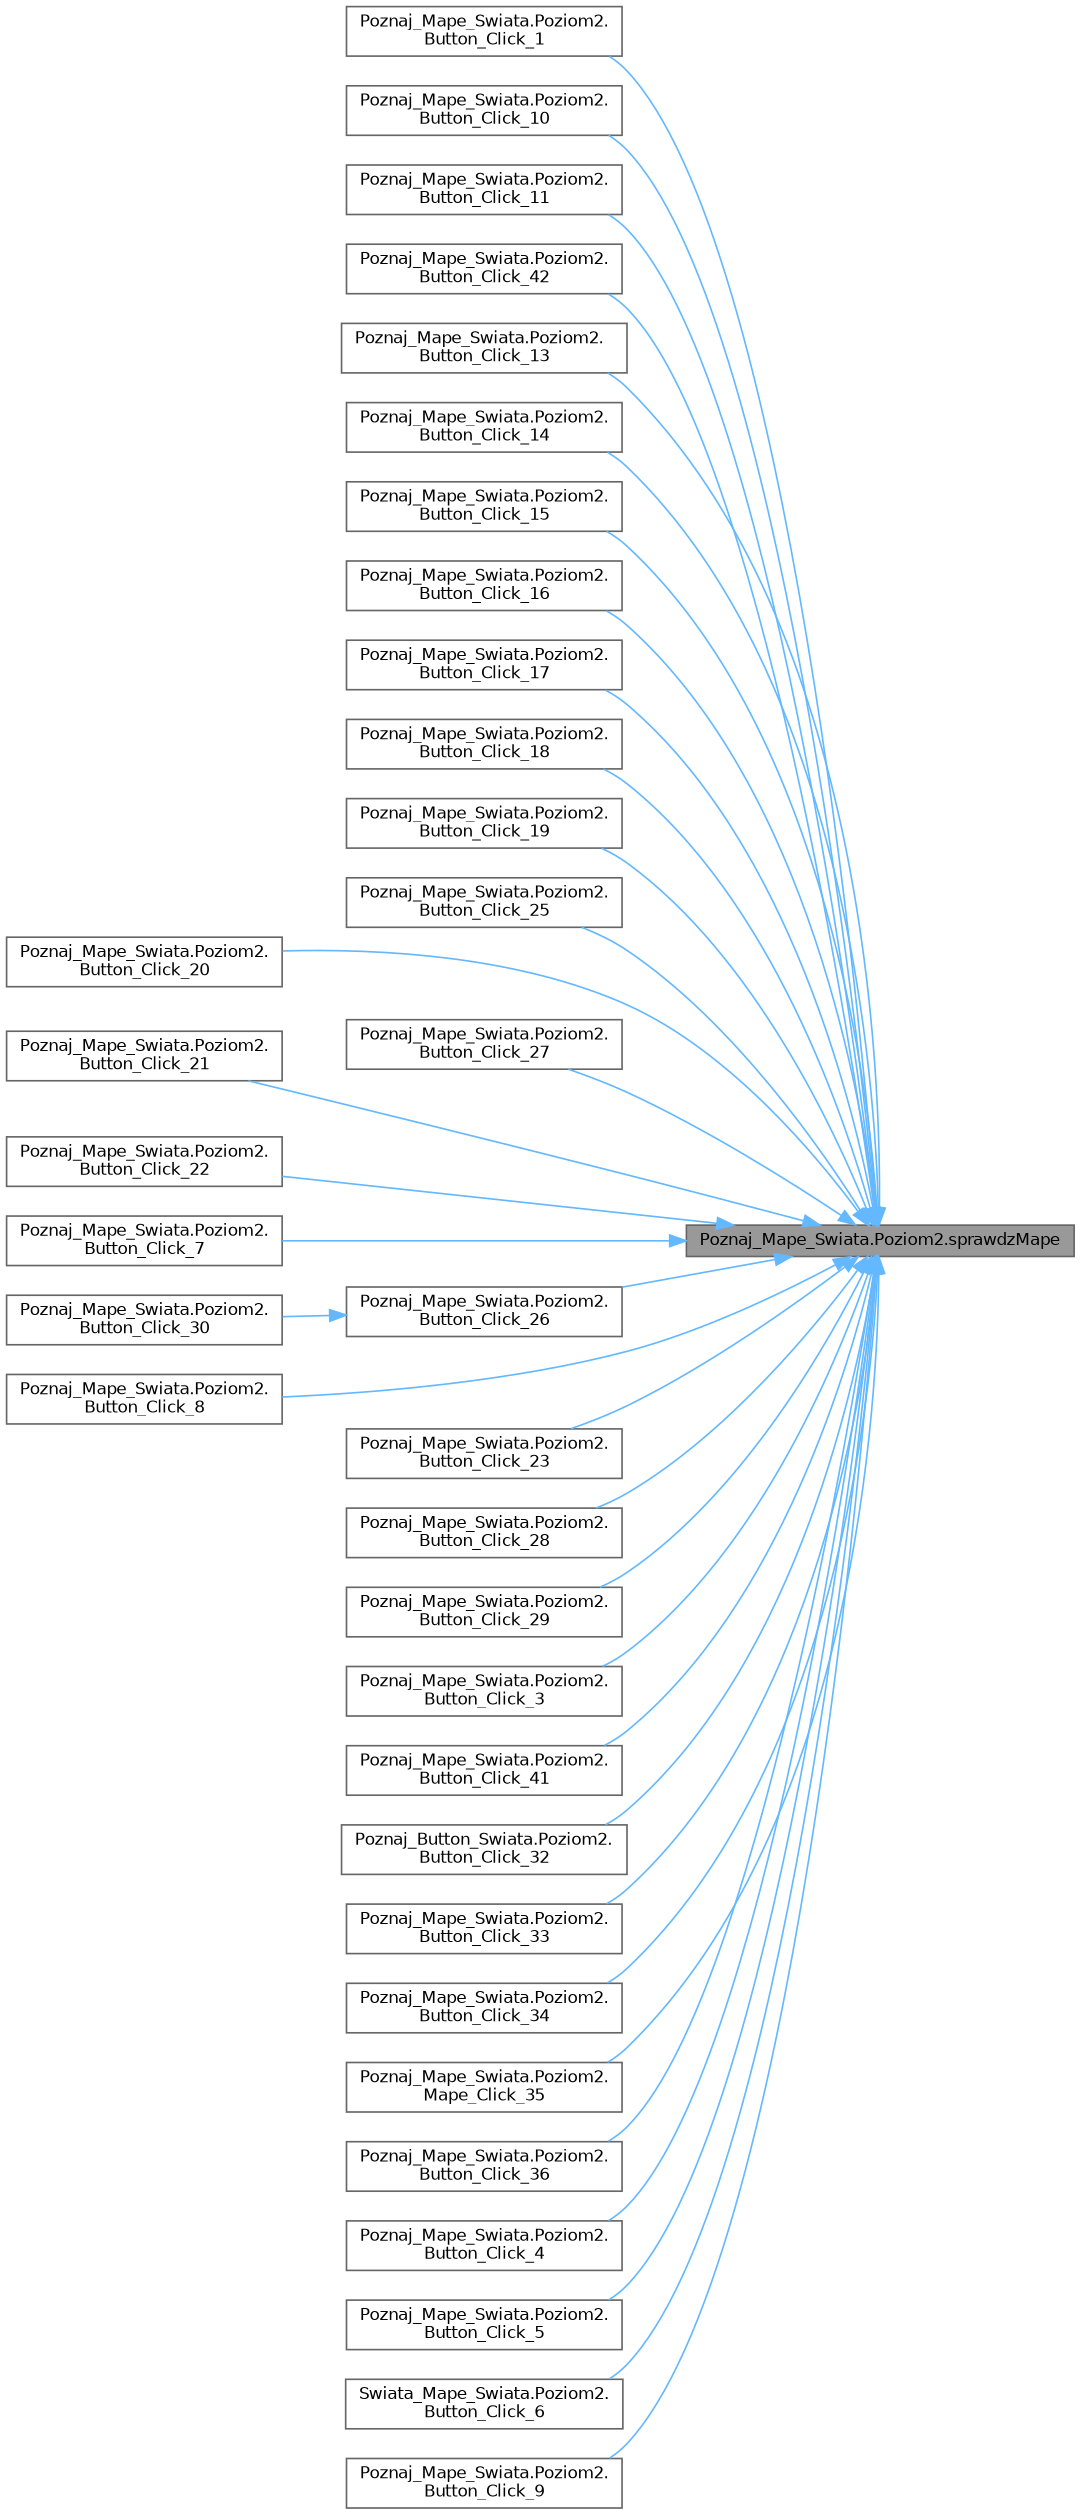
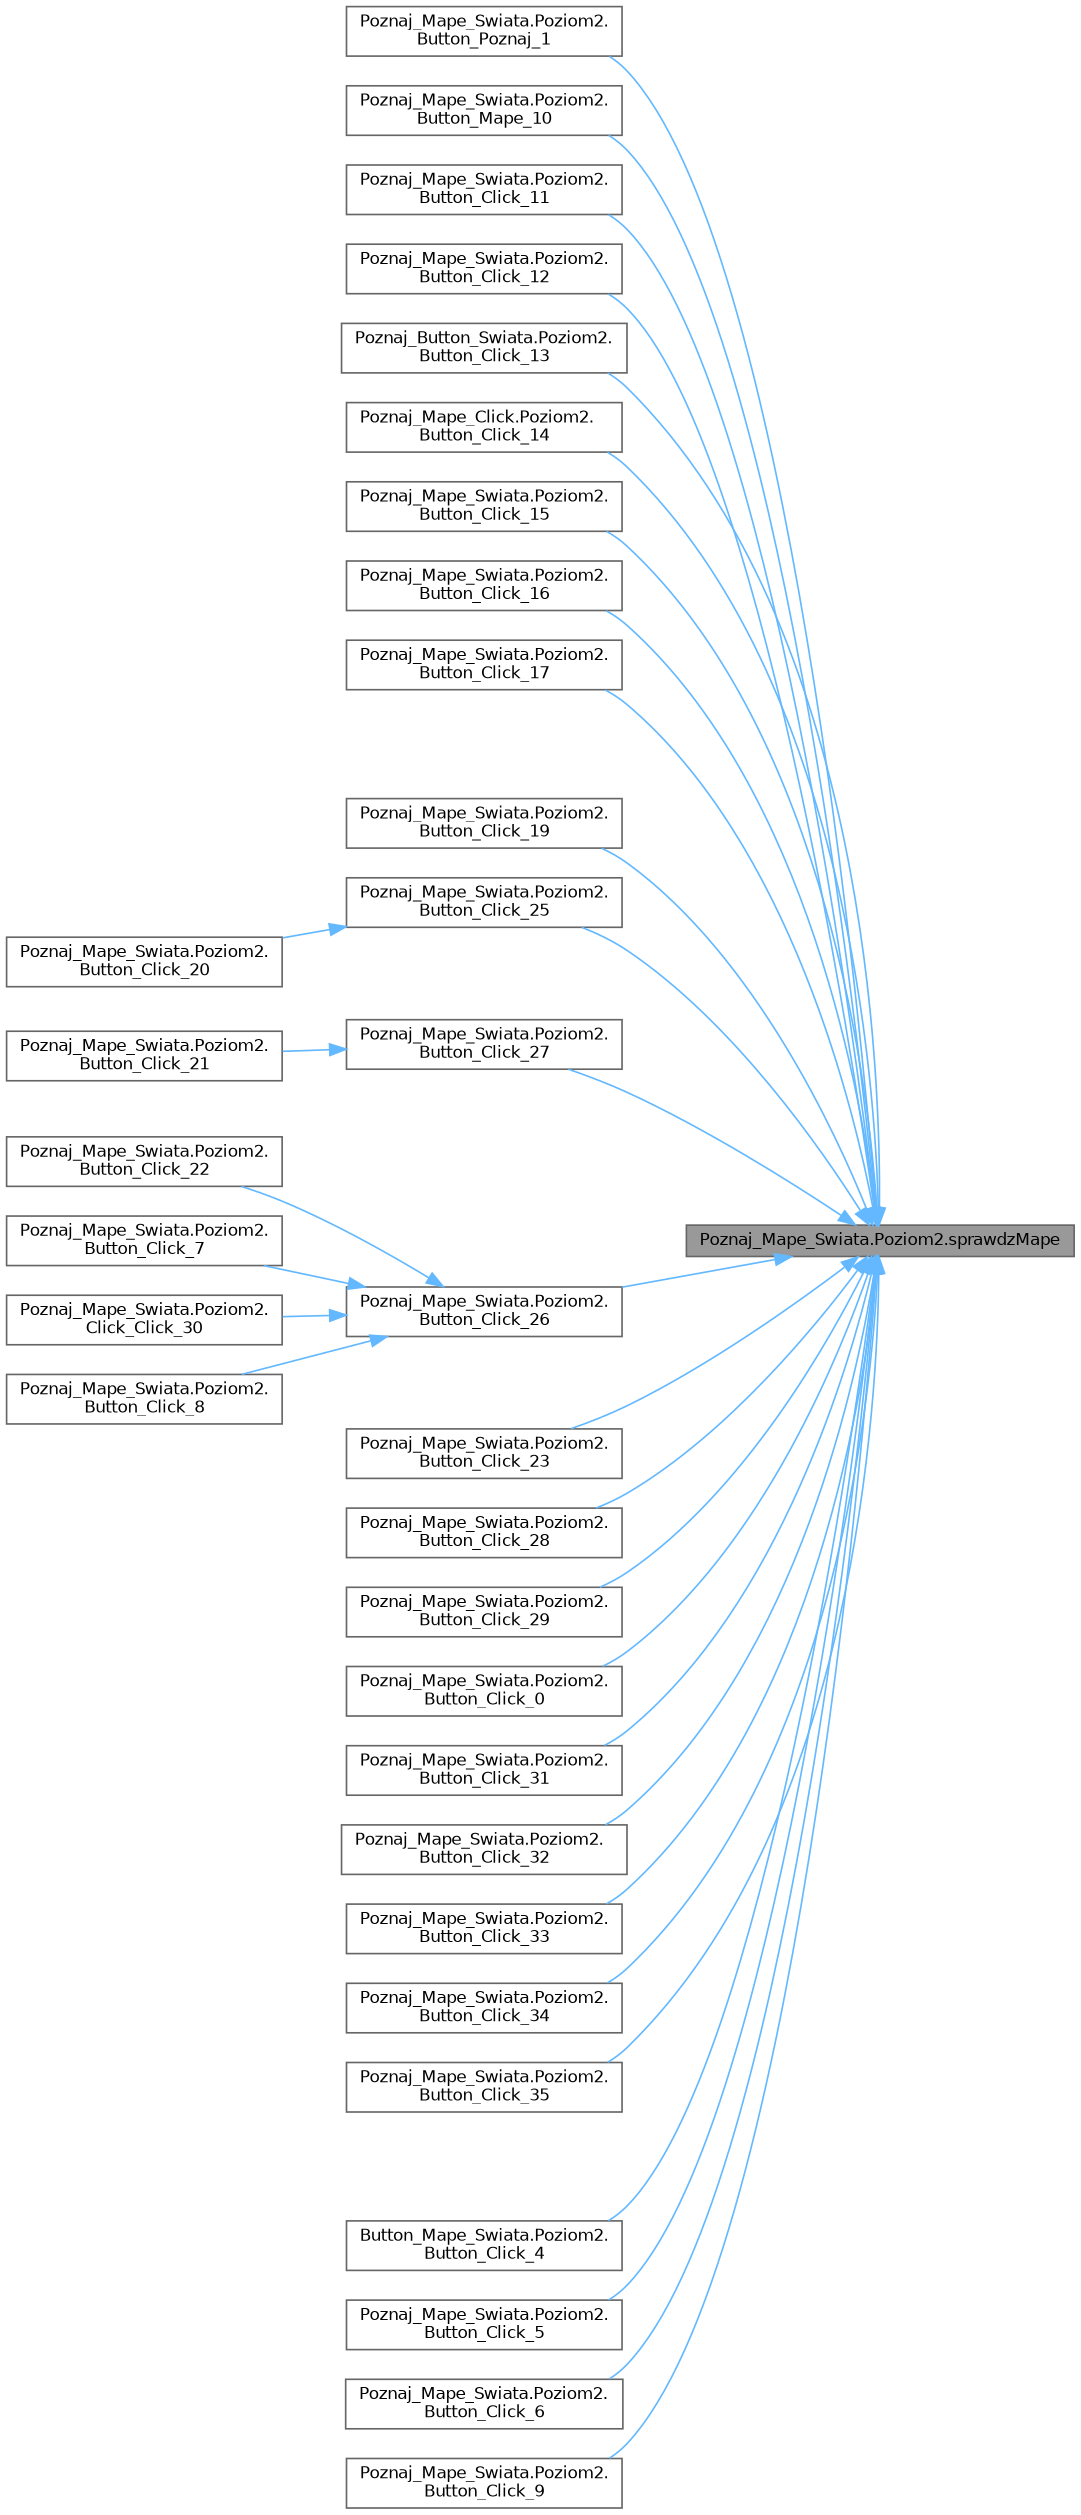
node "Poznaj_Mape_Swiata.Poziom2. Button_Click_1": label "Poznaj_Mape_Swiata.Poziom2. Button_Click_1" -> "Poznaj_Mape_Swiata.Poziom2. Button_Poznaj_1"
node "Poznaj_Mape_Swiata.Poziom2. Button_Click_10": label "Poznaj_Mape_Swiata.Poziom2. Button_Click_10" -> "Poznaj_Mape_Swiata.Poziom2. Button_Mape_10"
node "Poznaj_Mape_Swiata.Poziom2. Button_Click_42": label "Poznaj_Mape_Swiata.Poziom2. Button_Click_42" -> "Poznaj_Mape_Swiata.Poziom2. Button_Click_12"
node "Poznaj_Mape_Swiata.Poziom2. Button_Click_13": label "Poznaj_Mape_Swiata.Poziom2. Button_Click_13" -> "Poznaj_Button_Swiata.Poziom2. Button_Click_13"
node "Poznaj_Mape_Swiata.Poziom2. Button_Click_14": label "Poznaj_Mape_Swiata.Poziom2. Button_Click_14" -> "Poznaj_Mape_Click.Poziom2. Button_Click_14"
node "Poznaj_Mape_Swiata.Poziom2. Button_Click_18": removed
edge "Poznaj_Mape_Swiata.Poziom2. Button_Click_20" -> "Poznaj_Mape_Swiata.Poziom2.sprawdzMape": now "Poznaj_Mape_Swiata.Poziom2. Button_Click_20" -> "Poznaj_Mape_Swiata.Poziom2. Button_Click_25"
edge "Poznaj_Mape_Swiata.Poziom2. Button_Click_21" -> "Poznaj_Mape_Swiata.Poziom2.sprawdzMape": now "Poznaj_Mape_Swiata.Poziom2. Button_Click_21" -> "Poznaj_Mape_Swiata.Poziom2. Button_Click_27"
edge "Poznaj_Mape_Swiata.Poziom2. Button_Click_22" -> "Poznaj_Mape_Swiata.Poziom2.sprawdzMape": now "Poznaj_Mape_Swiata.Poziom2. Button_Click_22" -> "Poznaj_Mape_Swiata.Poziom2. Button_Click_26"
edge "Poznaj_Mape_Swiata.Poziom2. Button_Click_7" -> "Poznaj_Mape_Swiata.Poziom2.sprawdzMape": now "Poznaj_Mape_Swiata.Poziom2. Button_Click_7" -> "Poznaj_Mape_Swiata.Poziom2. Button_Click_26"
node "Poznaj_Mape_Swiata.Poziom2. Button_Click_30": label "Poznaj_Mape_Swiata.Poziom2. Button_Click_30" -> "Poznaj_Mape_Swiata.Poziom2. Click_Click_30"
edge "Poznaj_Mape_Swiata.Poziom2. Button_Click_8" -> "Poznaj_Mape_Swiata.Poziom2.sprawdzMape": now "Poznaj_Mape_Swiata.Poziom2. Button_Click_8" -> "Poznaj_Mape_Swiata.Poziom2. Button_Click_26"
node "Poznaj_Mape_Swiata.Poziom2. Button_Click_3": label "Poznaj_Mape_Swiata.Poziom2. Button_Click_3" -> "Poznaj_Mape_Swiata.Poziom2. Button_Click_0"
node "Poznaj_Mape_Swiata.Poziom2. Button_Click_41": label "Poznaj_Mape_Swiata.Poziom2. Button_Click_41" -> "Poznaj_Mape_Swiata.Poziom2. Button_Click_31"
node "Poznaj_Button_Swiata.Poziom2. Button_Click_32": label "Poznaj_Button_Swiata.Poziom2. Button_Click_32" -> "Poznaj_Mape_Swiata.Poziom2. Button_Click_32"
node "Poznaj_Mape_Swiata.Poziom2. Mape_Click_35": label "Poznaj_Mape_Swiata.Poziom2. Mape_Click_35" -> "Poznaj_Mape_Swiata.Poziom2. Button_Click_35"
node "Poznaj_Mape_Swiata.Poziom2. Button_Click_36": removed
node "Poznaj_Mape_Swiata.Poziom2. Button_Click_4": label "Poznaj_Mape_Swiata.Poziom2. Button_Click_4" -> "Button_Mape_Swiata.Poziom2. Button_Click_4"
node "Swiata_Mape_Swiata.Poziom2. Button_Click_6": label "Swiata_Mape_Swiata.Poziom2. Button_Click_6" -> "Poznaj_Mape_Swiata.Poziom2. Button_Click_6"
